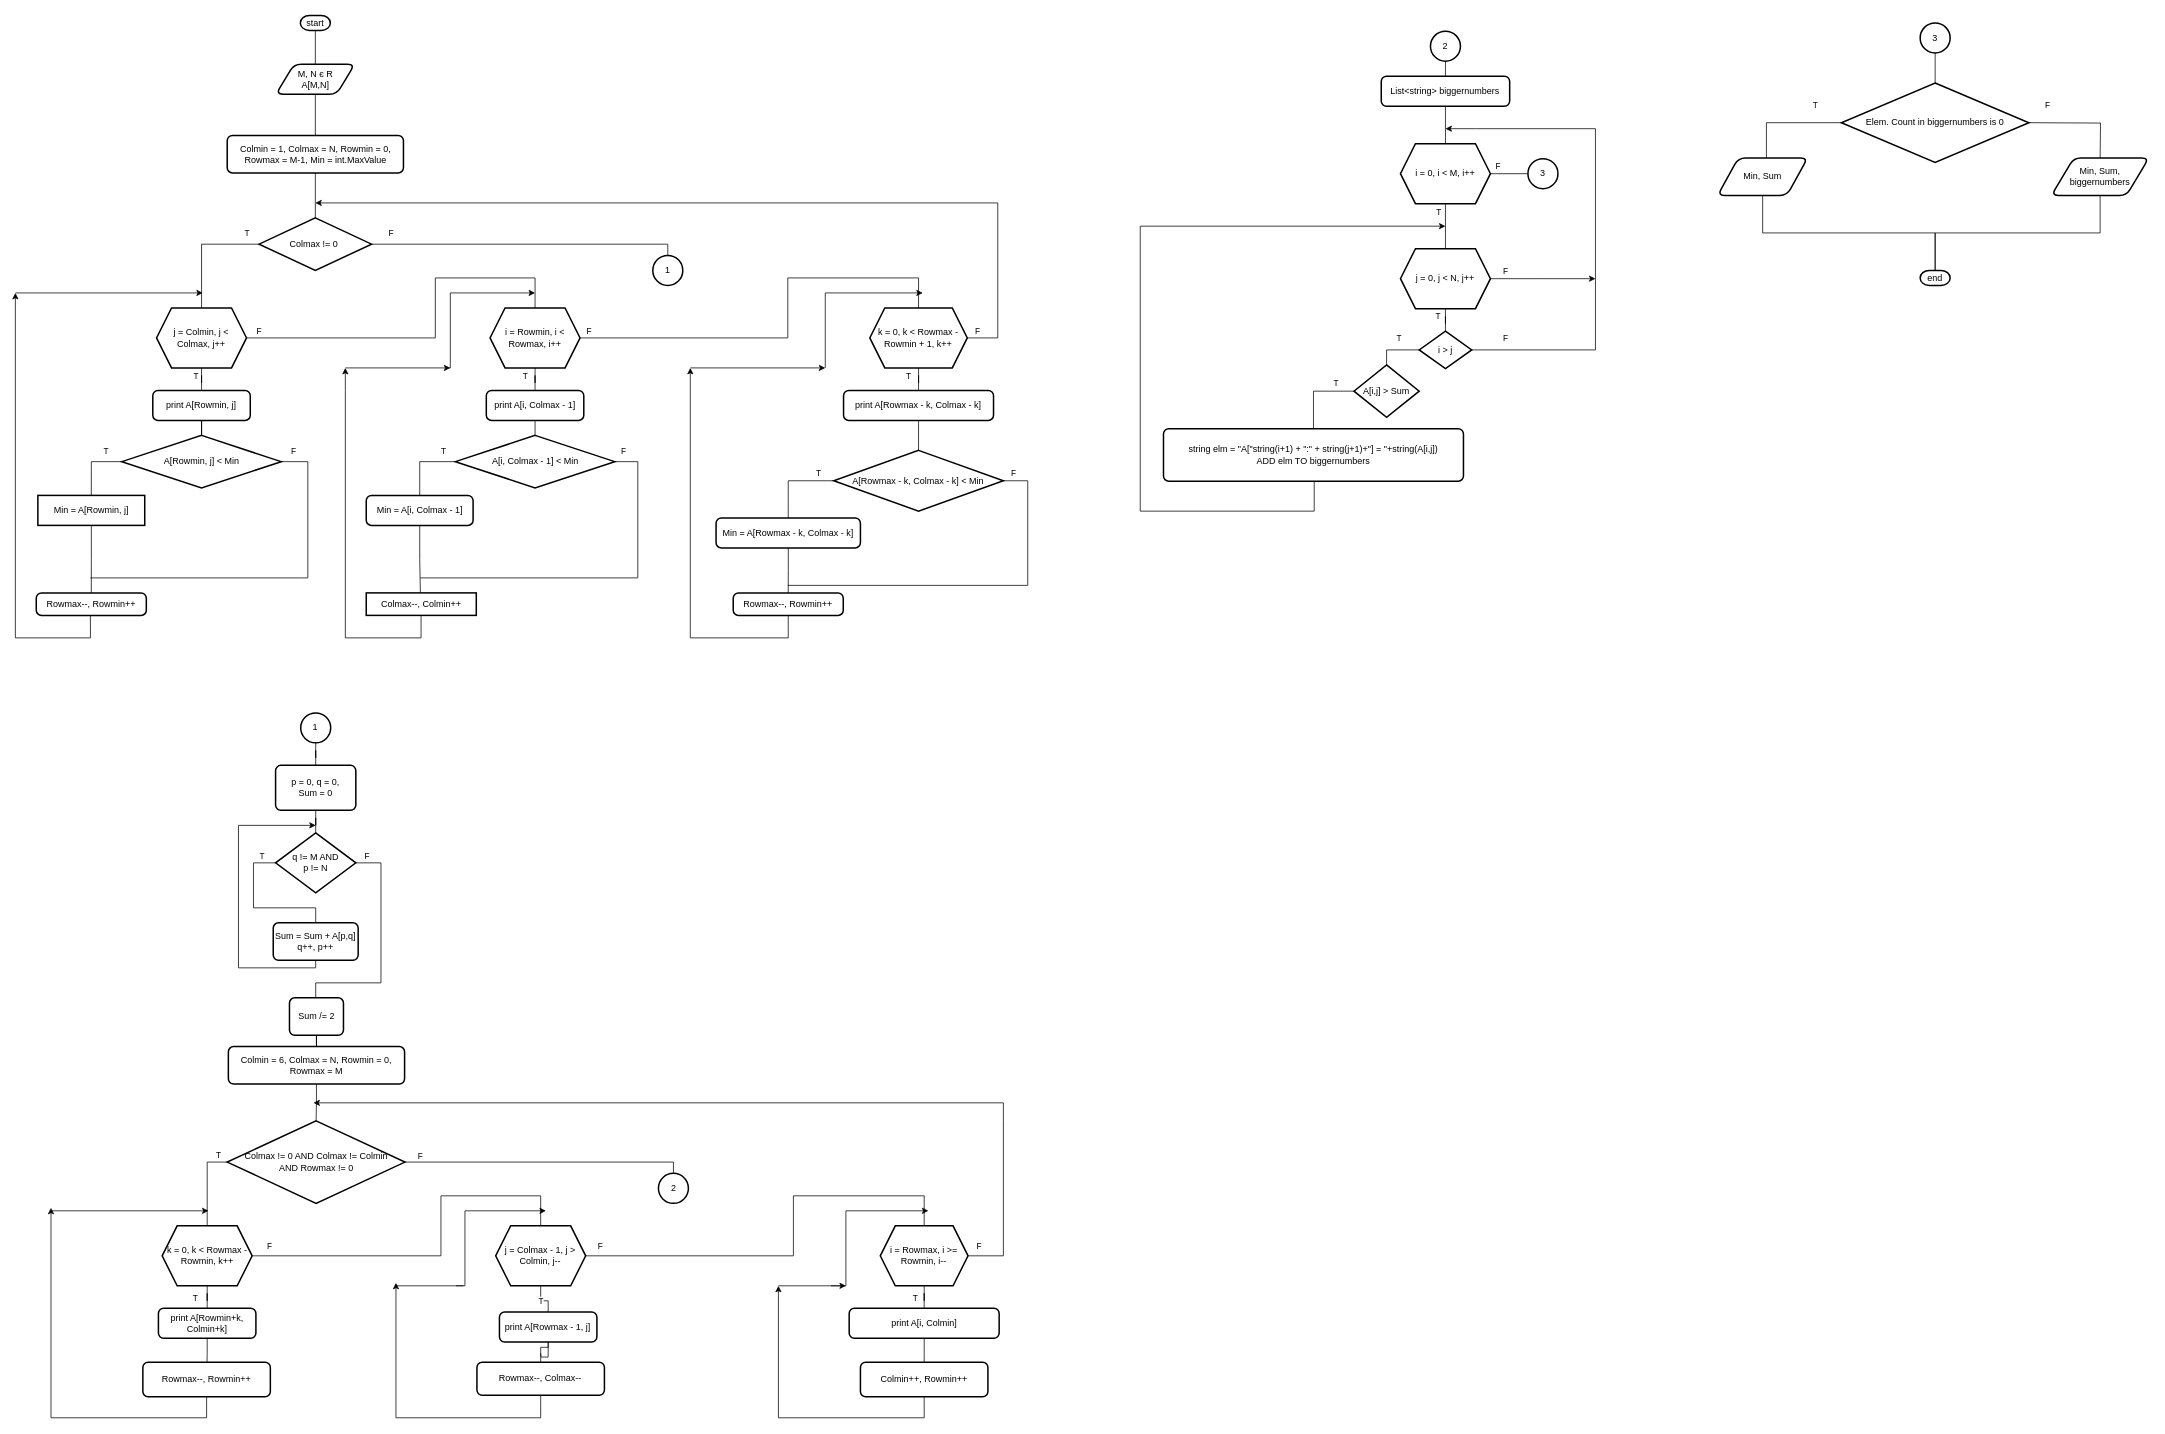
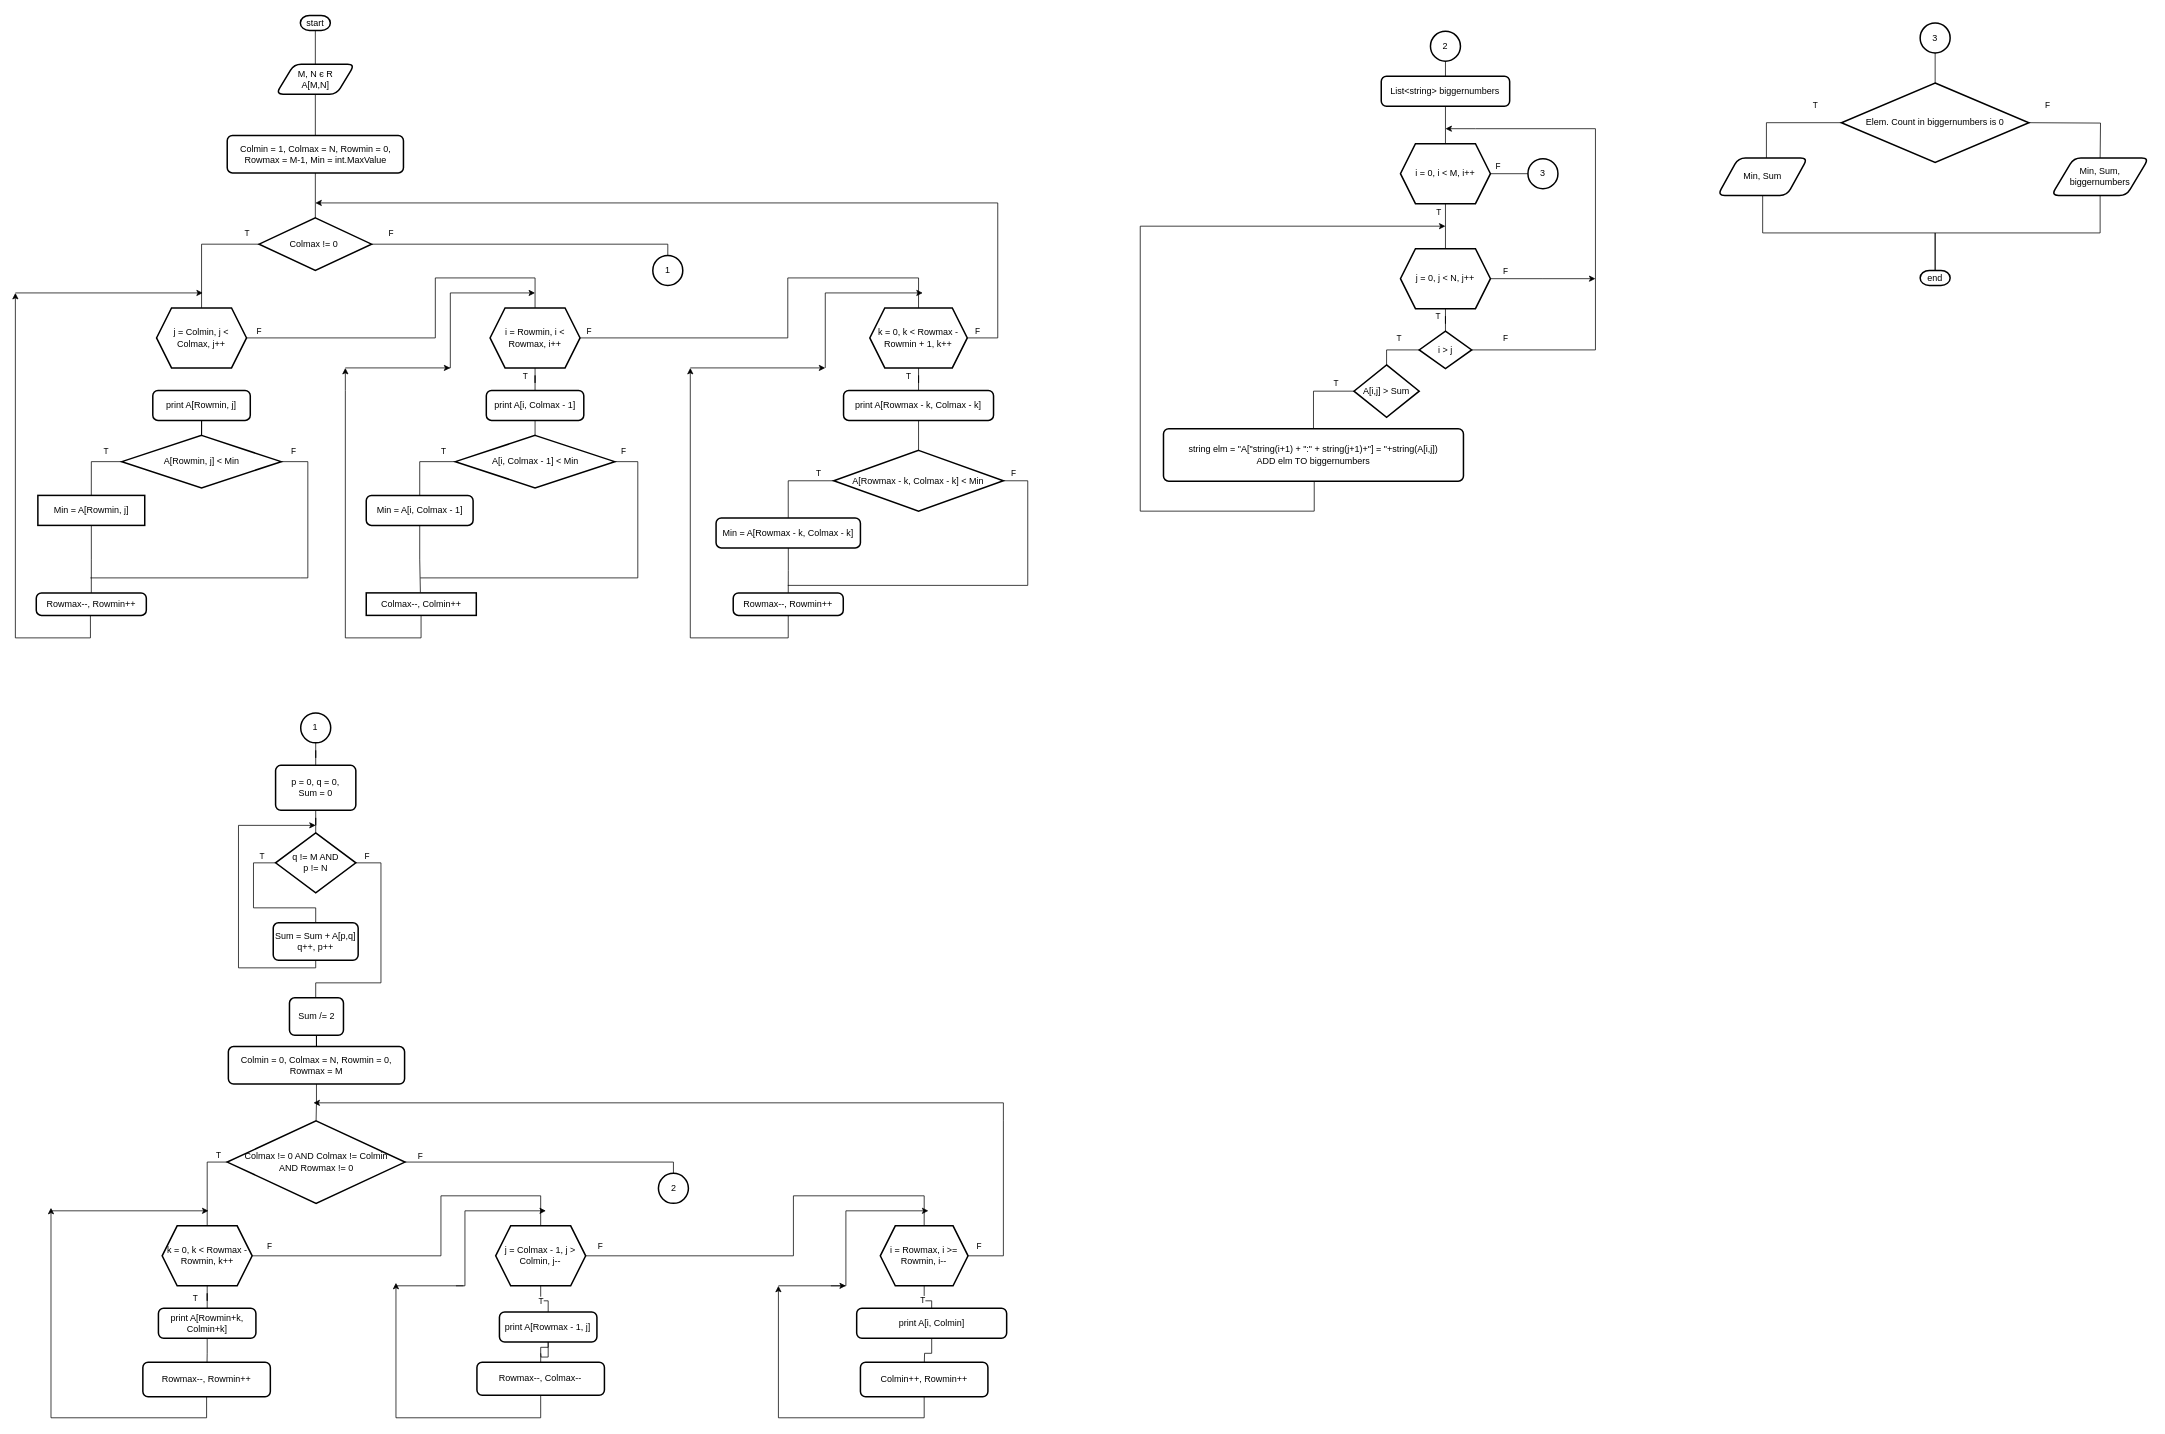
edge "j = Colmin, j < Colmax, j++" -- "print A[Rowmin, j]": removed, label "T"
node "Colmin = 6, Colmax = N, Rowmin = 0, Rowmax = M": label "Colmin = 6, Colmax = N, Rowmin = 0, Rowmax = M" -> "Colmin = 0, Colmax = N, Rowmin = 0, Rowmax = M"
node "print A[i, Colmin]": moved (924, 1323) -> (932, 1323)
